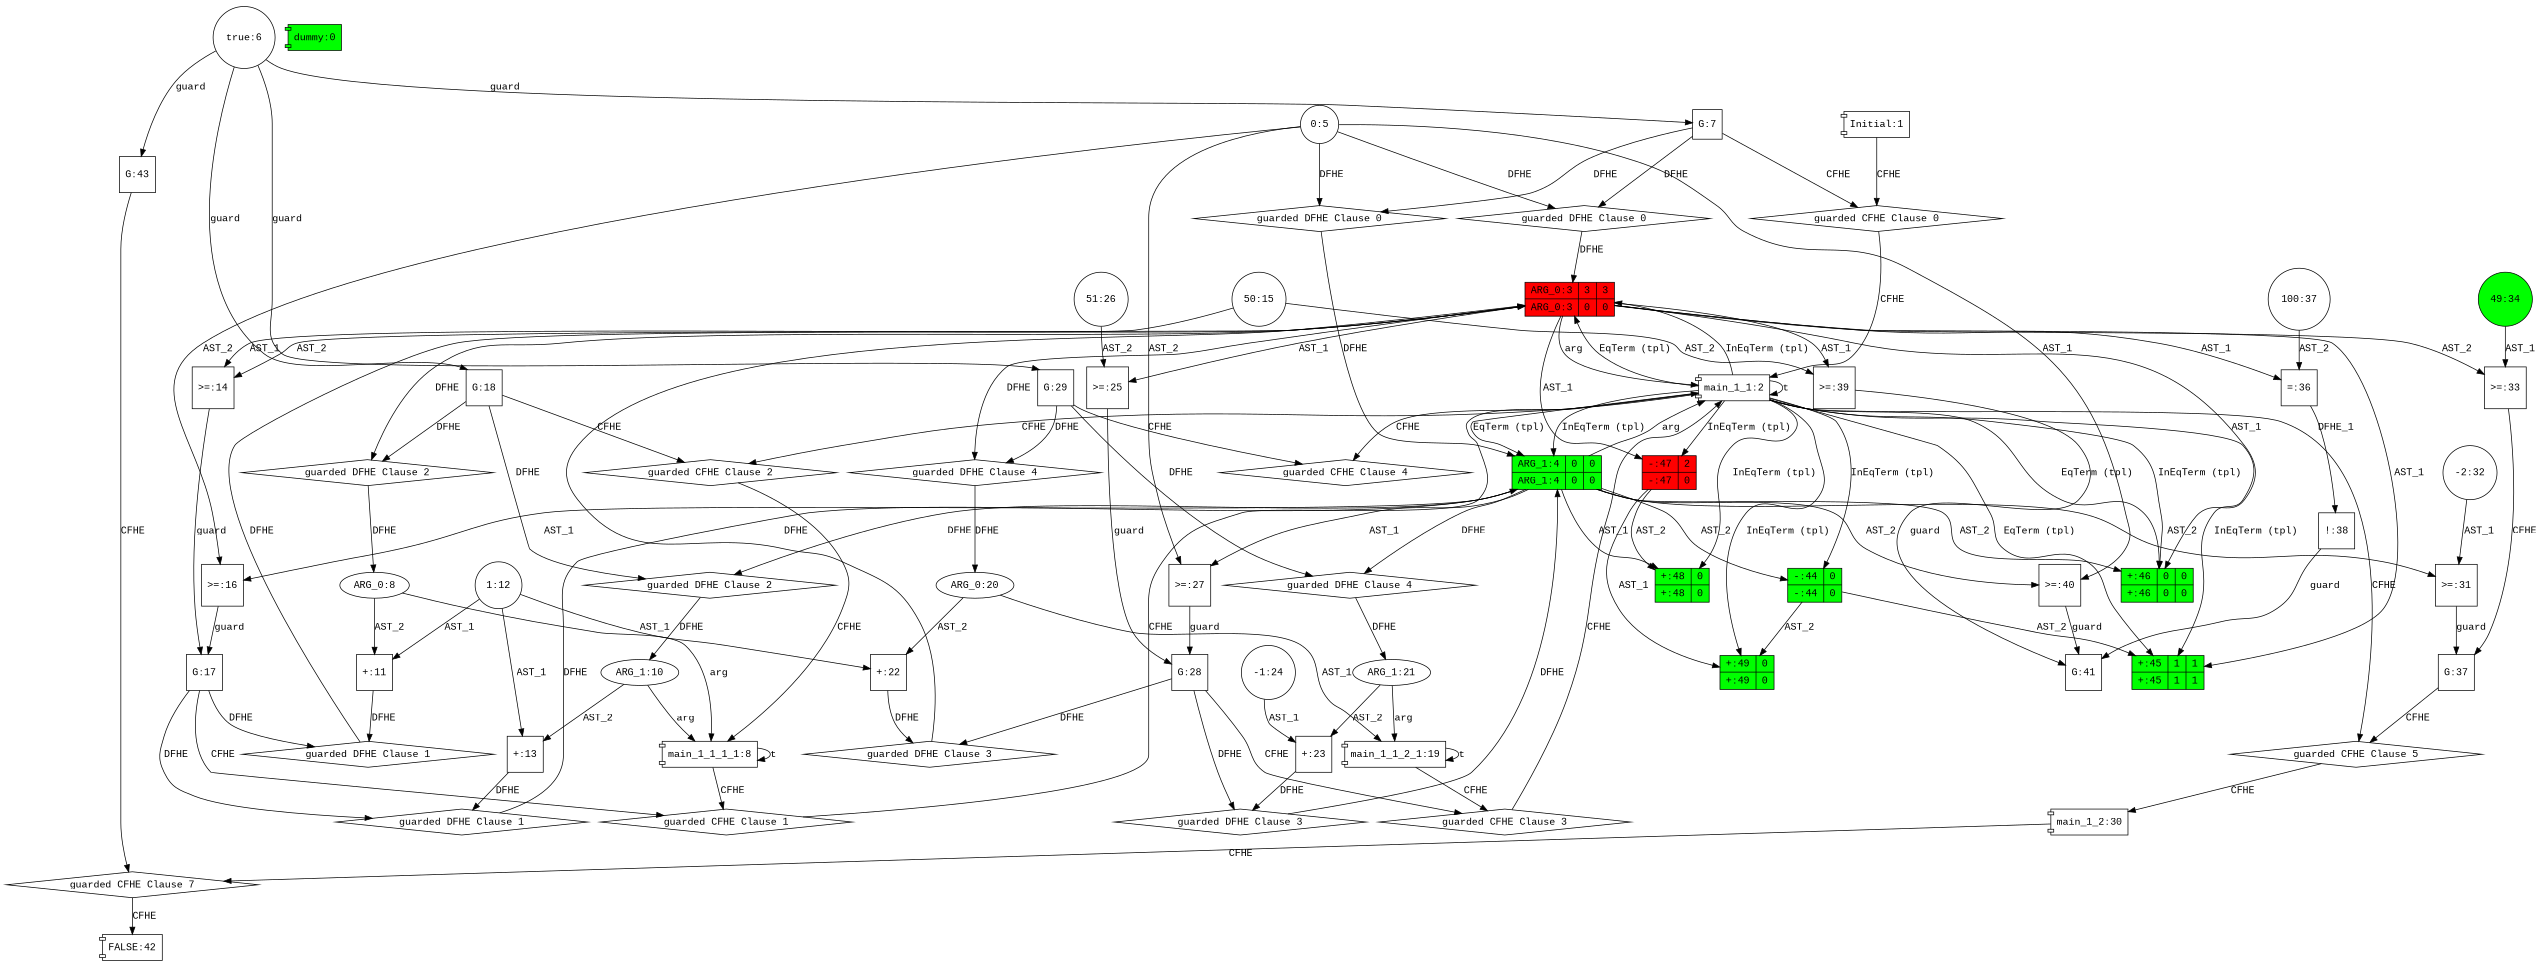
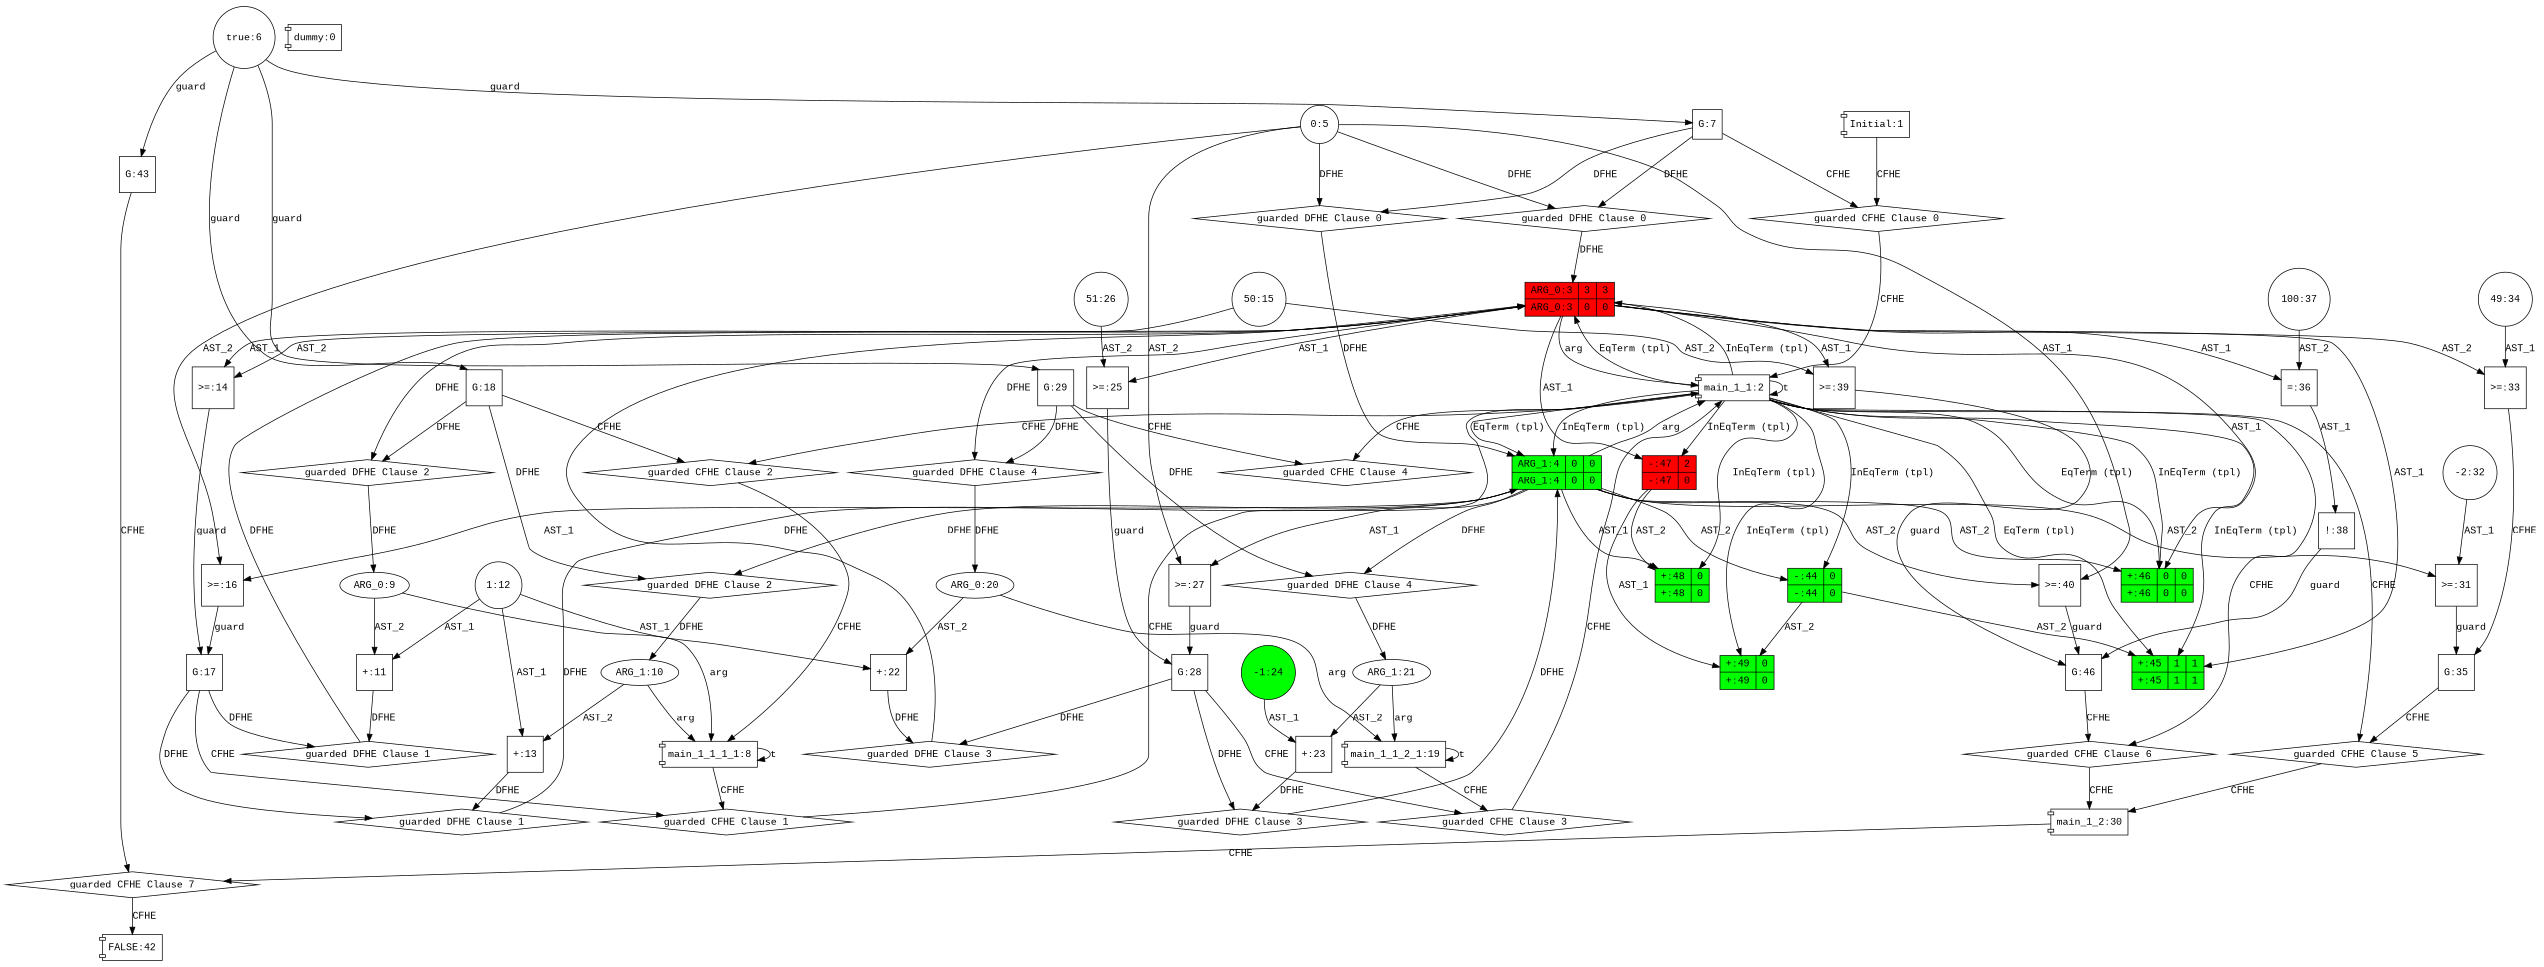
node "dummy:0": fillcolor green -> white
node "49:34": fillcolor green -> white
edge "=:36" -> "!:38": label "DFHE_1" -> "AST_1"
node "ARG_0:8": label "ARG_0:8" -> "ARG_0:9"
node "-1:24": fillcolor white -> green
edge "ARG_0:20" -> "main_1_1_2_1:19": label "AST_1" -> "arg"
node "G:41": label "G:41" -> "G:46"
node "G:37": label "G:37" -> "G:35"
node "guarded CFHE Clause 6": added
